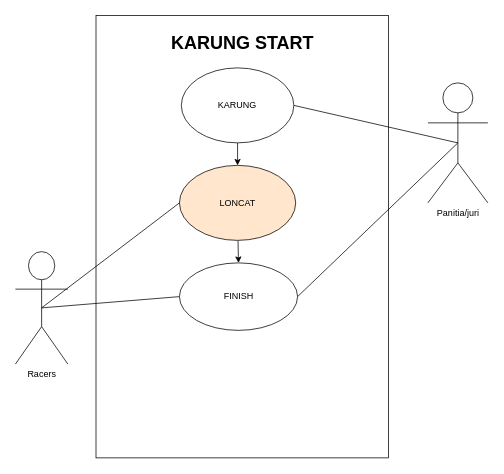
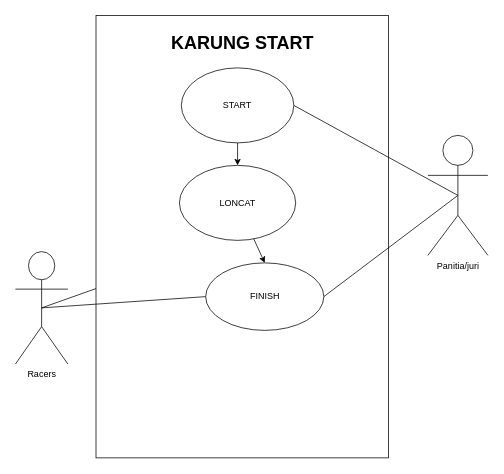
node "KARUNG": label "KARUNG" -> "START"
node "Panitia/juri": moved (458, 143) -> (458, 195)
node "LONCAT": fillcolor #ffe6cc -> #ffffff
edge "LONCAT" -- "Racers": now "KARUNG START" -- "Racers"
node "FINISH": moved (239, 297) -> (265, 297)
